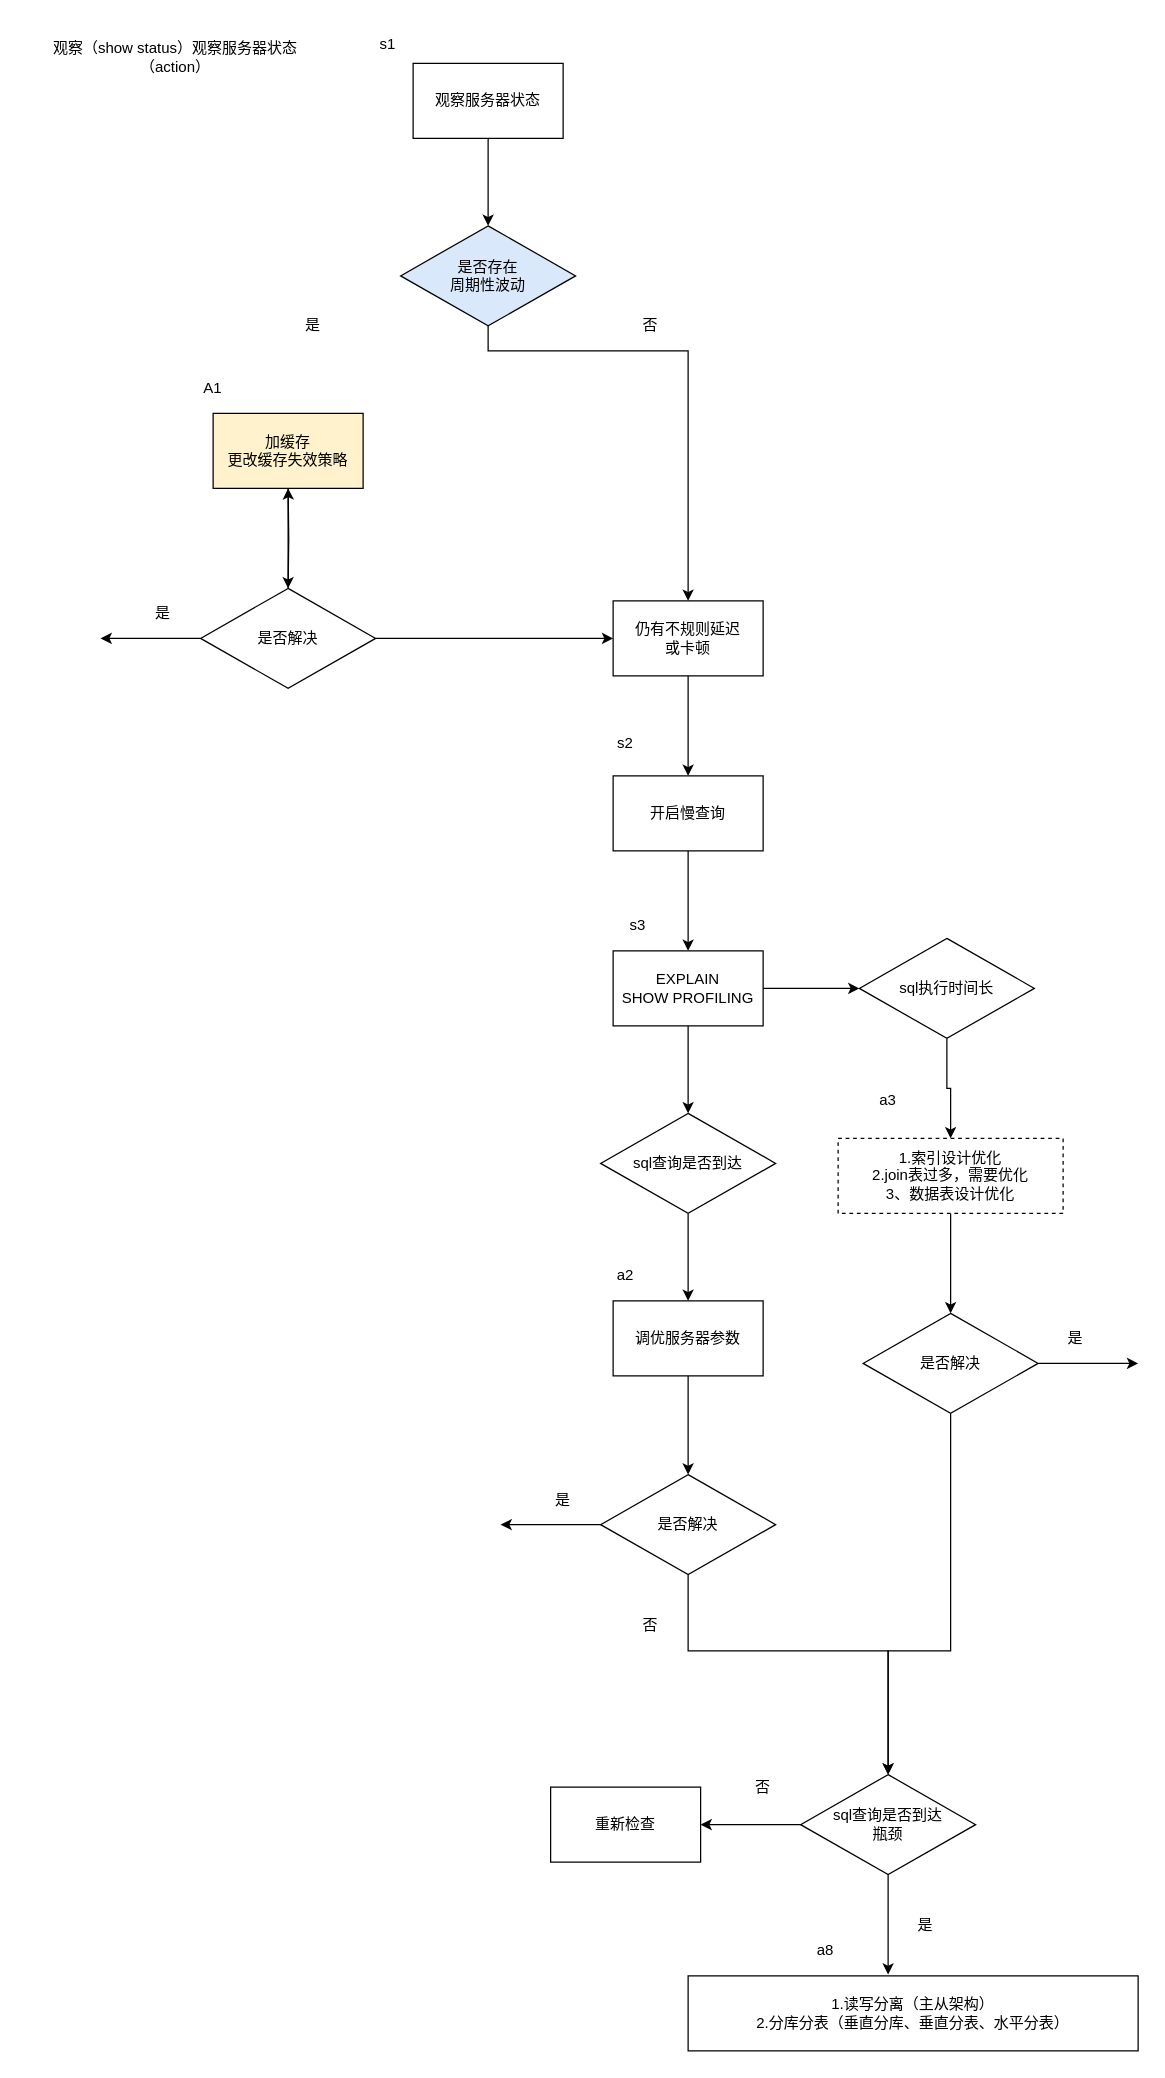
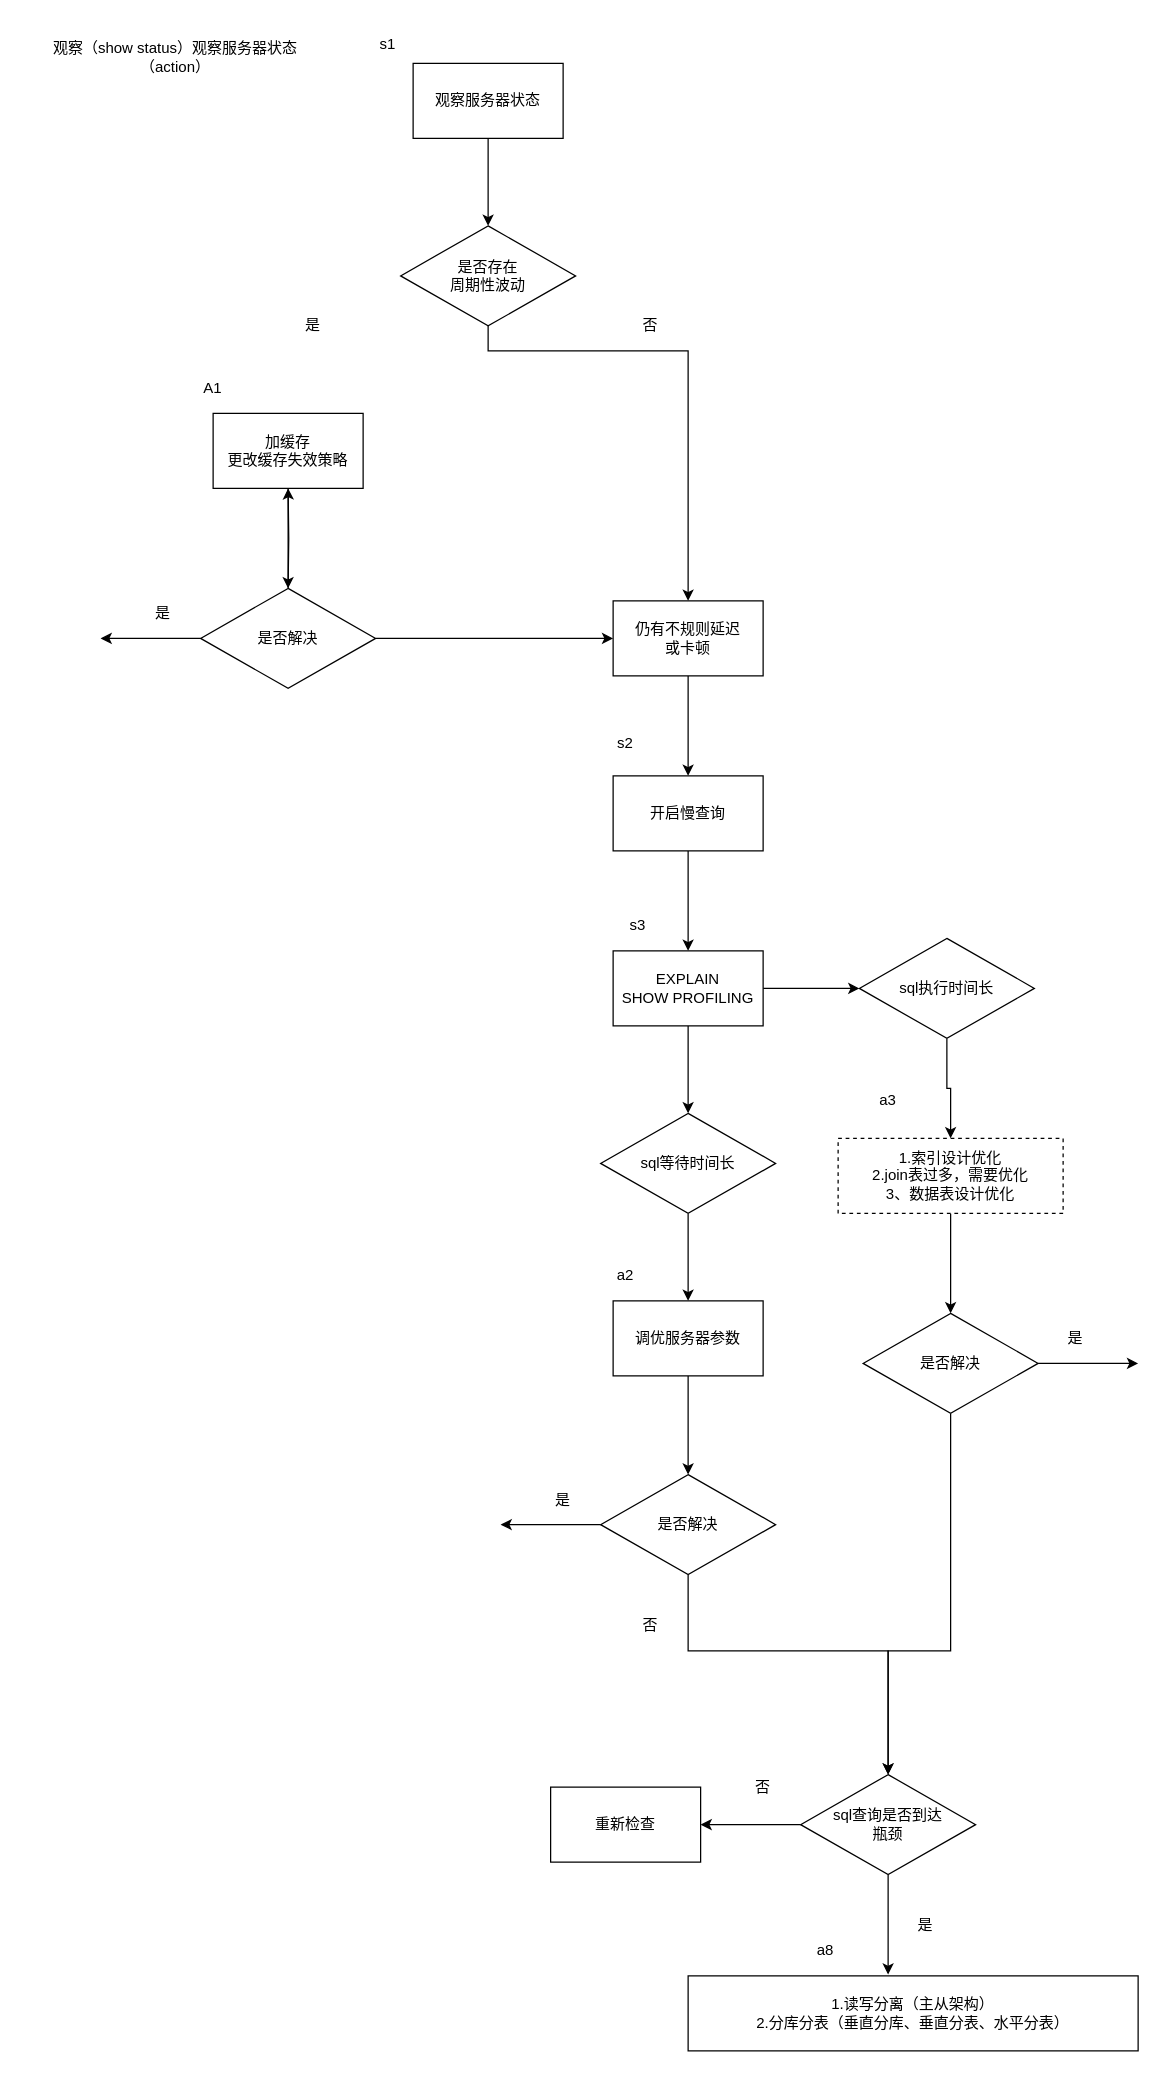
node "是否存在 周期性波动": fillcolor #dae8fc -> #ffffff
node "加缓存 更改缓存失效策略": fillcolor #fff2cc -> #ffffff
node "sql查询是否到达": label "sql查询是否到达" -> "sql等待时间长"
